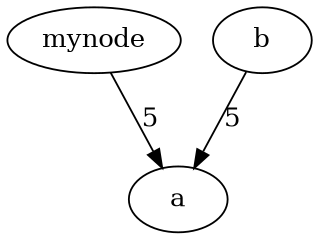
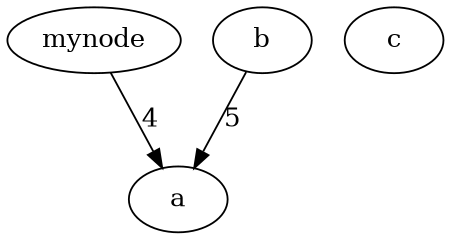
node "c": added
edge "mynode" -> "a": label "5" -> "4"
